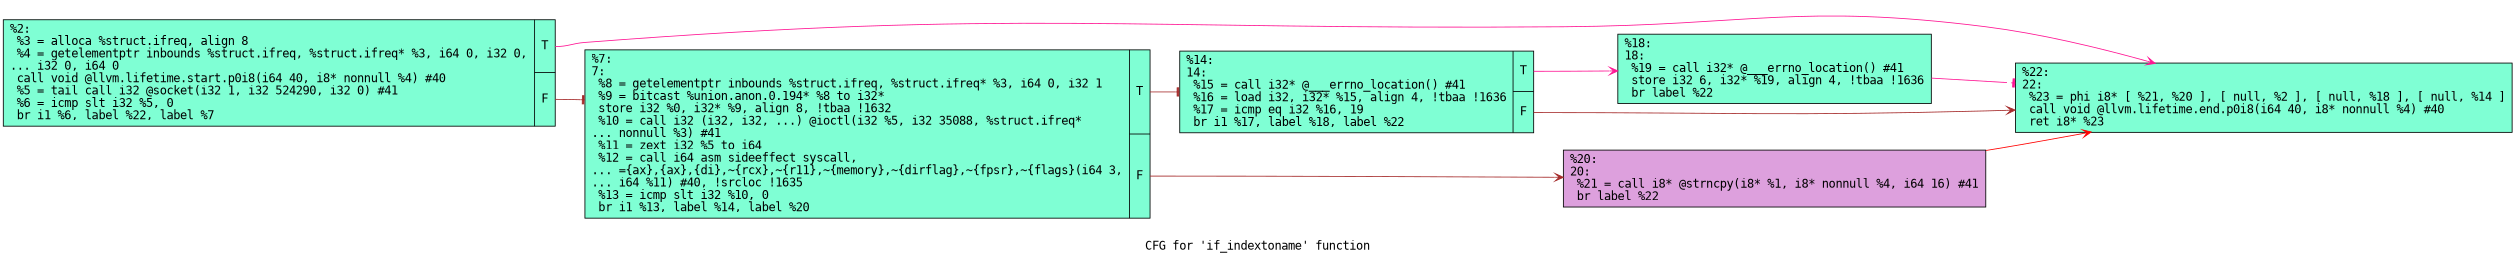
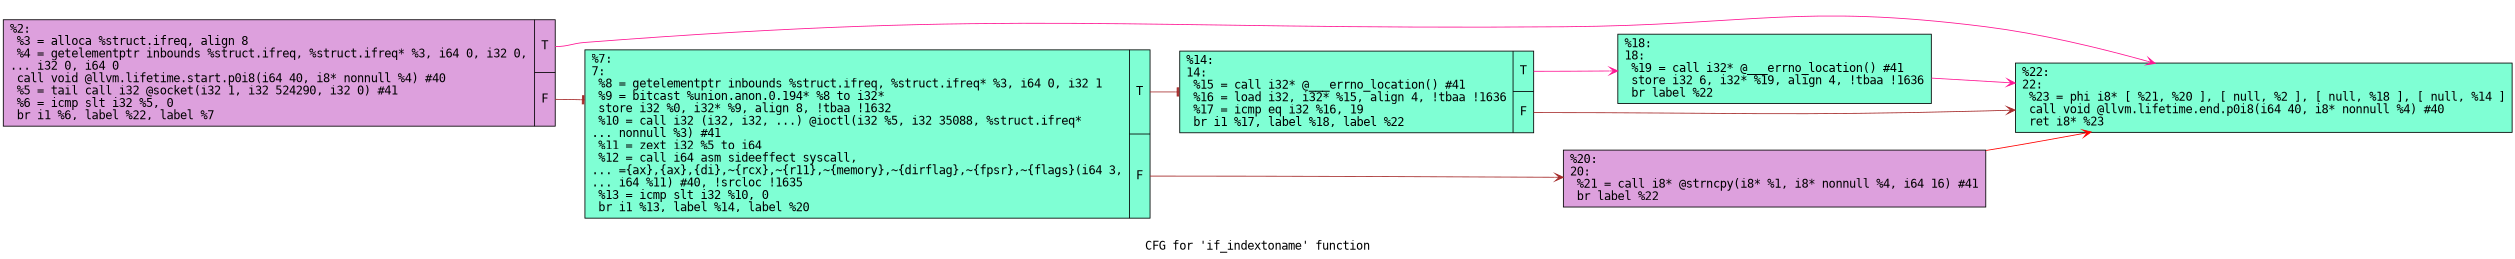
node "%2:": fillcolor aquamarine -> plum
edge "%18:" -> "%22:": arrowhead tee -> vee
